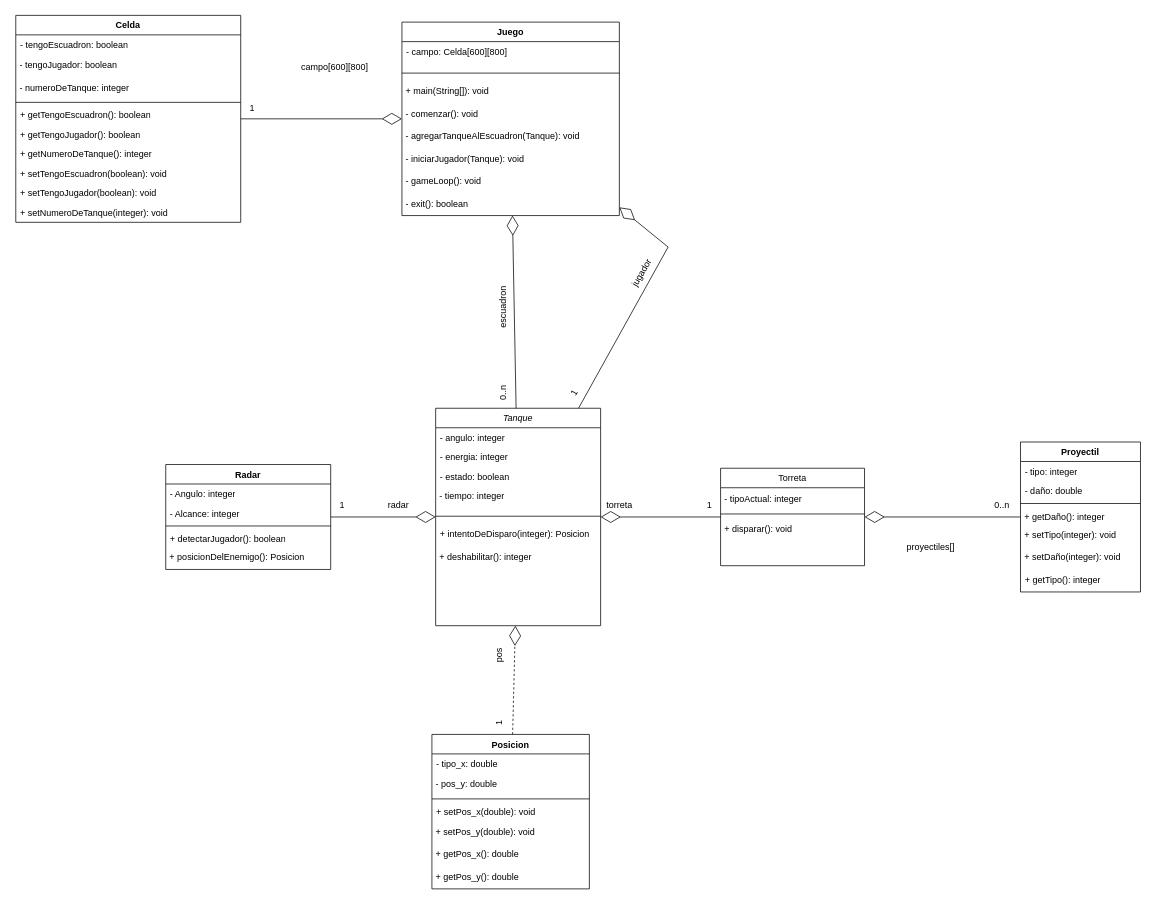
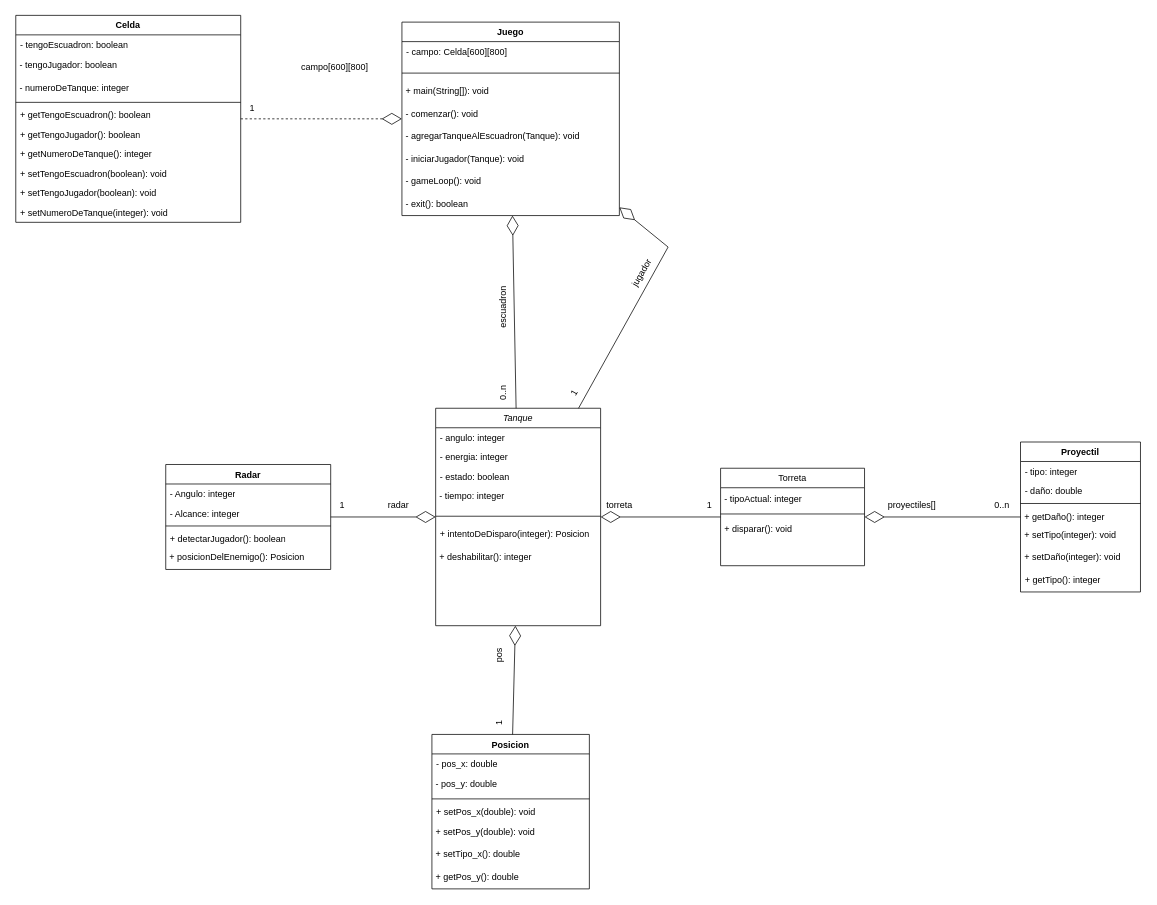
edge "Celda" -> "Juego": style solid -> dashed
node "proyectiles[]": moved (930, 547) -> (912, 506)
edge "Posicion" -> "Tanque": style dashed -> solid
node "- tipo_x: double": label "- tipo_x: double" -> "- pos_x: double"
node "+ getPos_x(): double": label "+ getPos_x(): double" -> "+ setTipo_x(): double"
